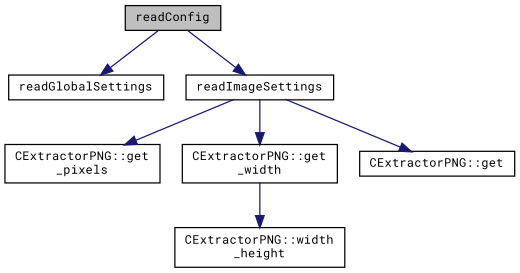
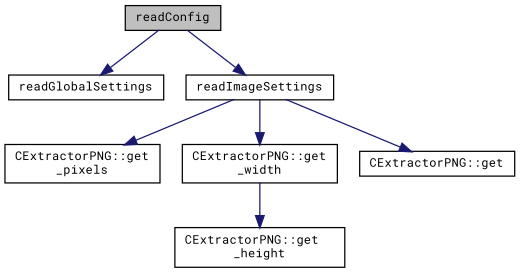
node "CExtractorPNG::width _height": label "CExtractorPNG::width _height" -> "CExtractorPNG::get _height"
